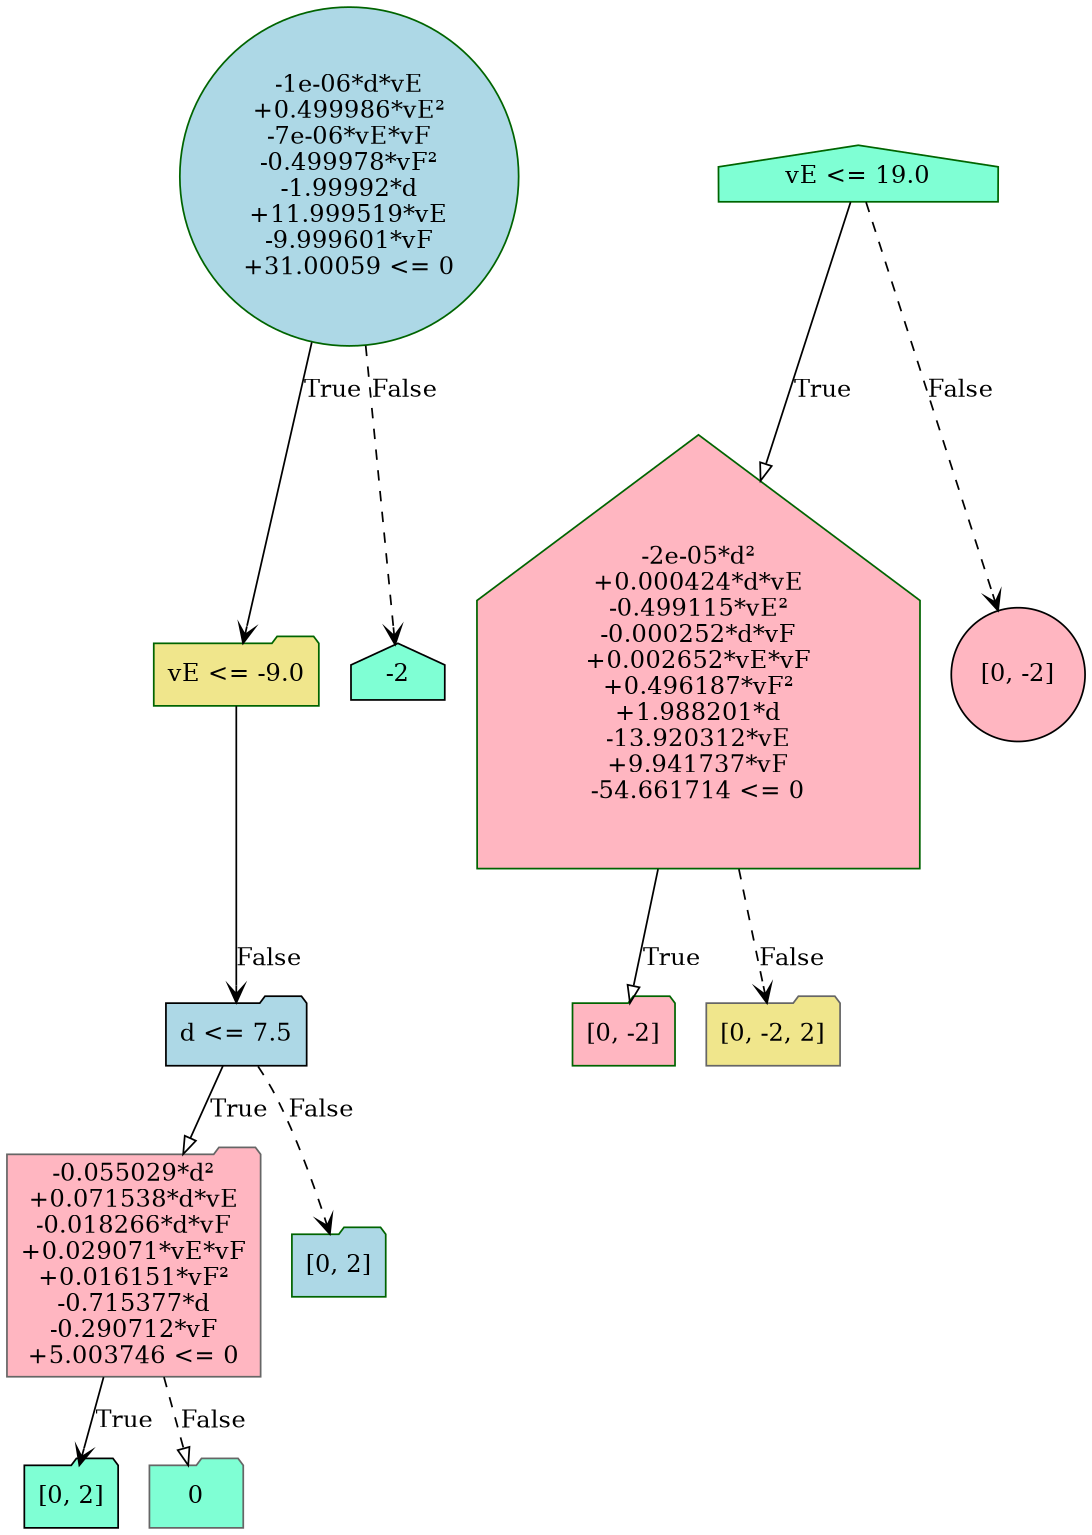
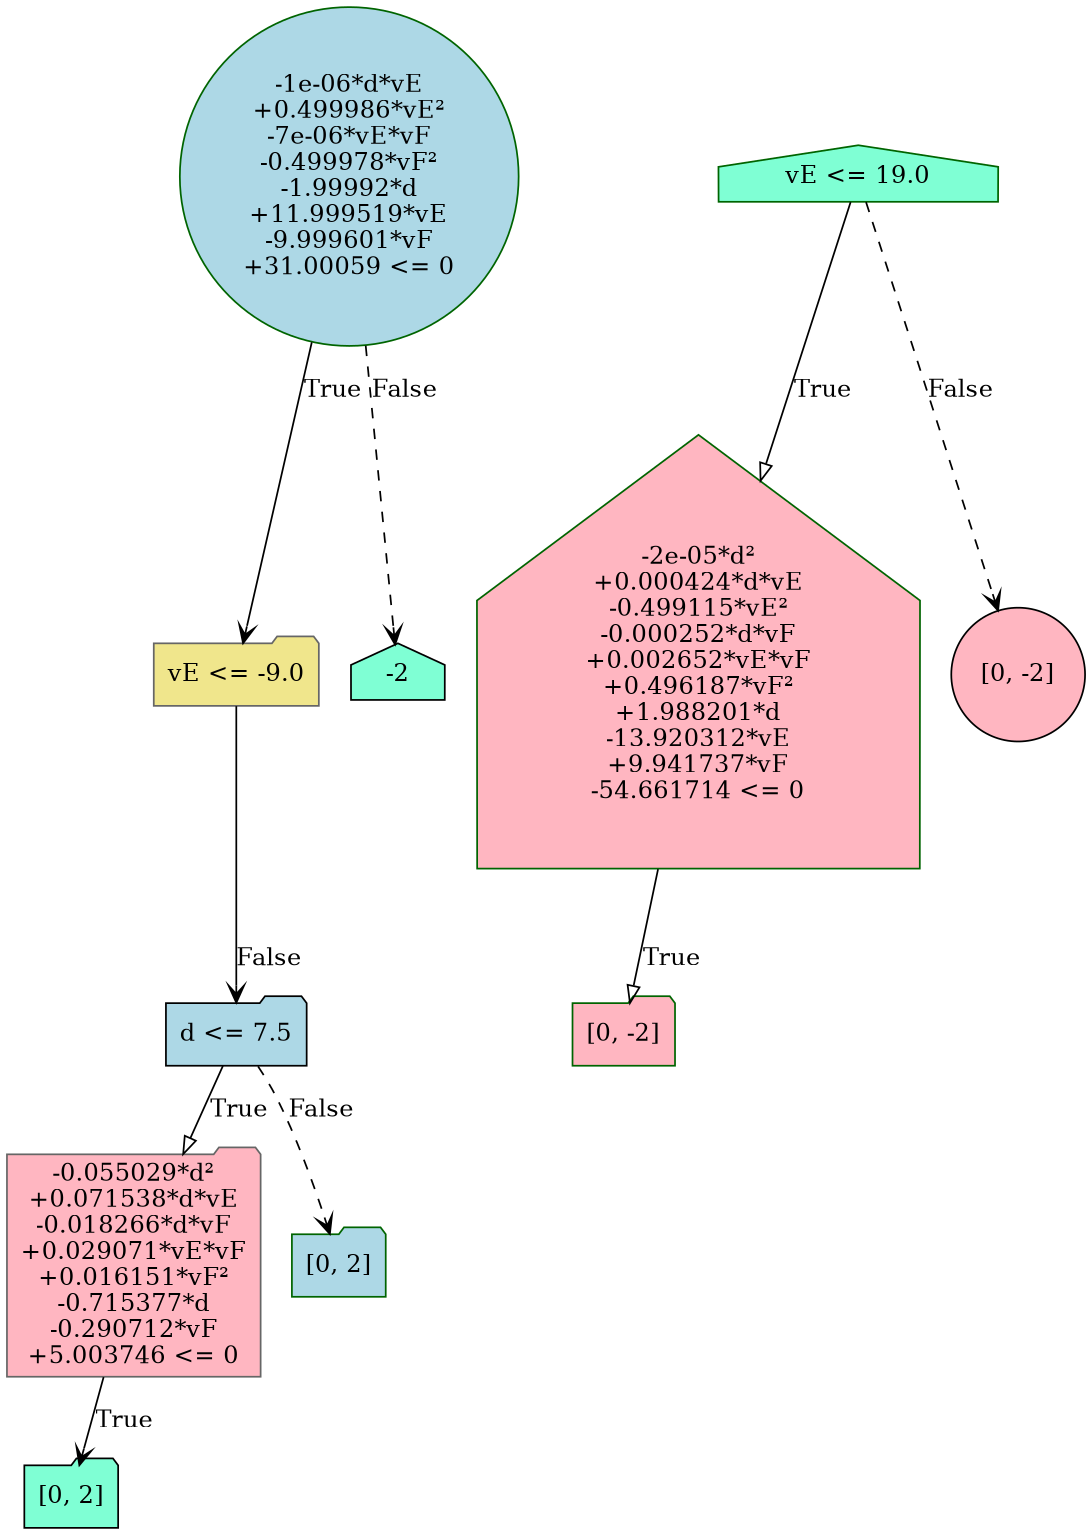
node "vE <= -9.0": color darkgreen -> gray40
node "[0, -2, 2]": removed
node "0": removed
